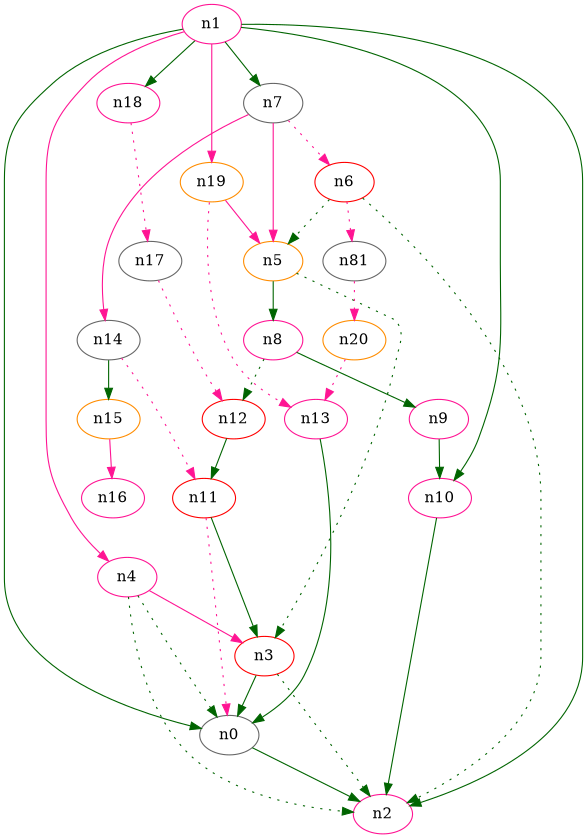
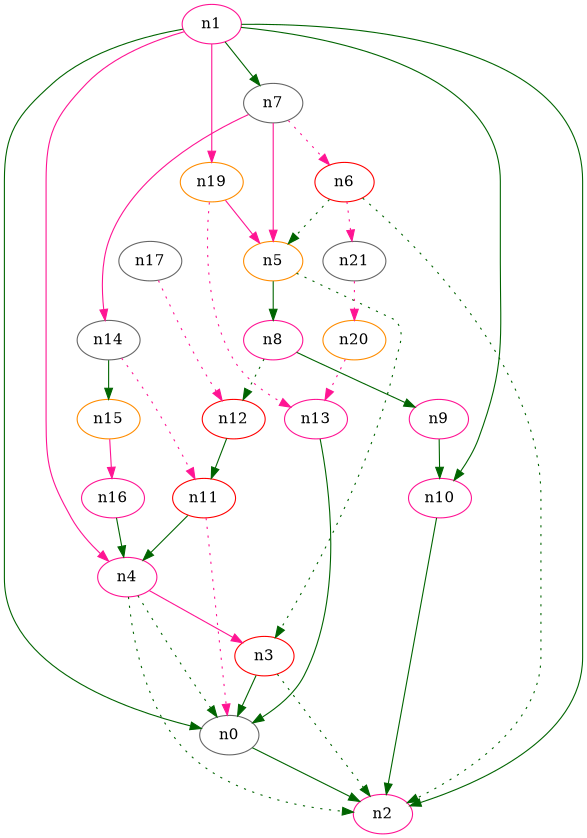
node "n18": removed
node "n81": label "n81" -> "n21"
edge "n16" -> "n4": added
edge "n11" -> "n3": now "n11" -> "n4"
